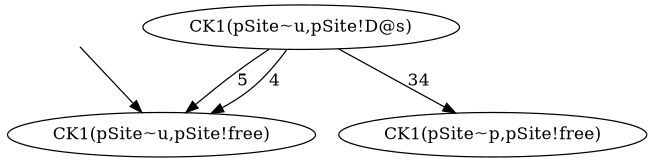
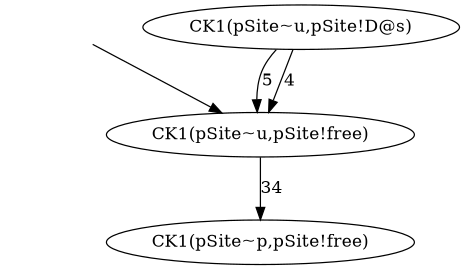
edge "CK1(pSite~u,pSite!D@s)" -> "CK1(pSite~p,pSite!free)": now "CK1(pSite~u,pSite!free)" -> "CK1(pSite~p,pSite!free)"
